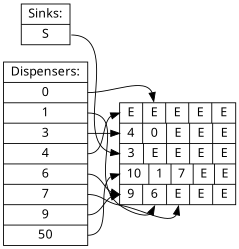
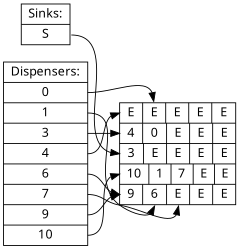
node "Dispensers:": text "50" -> "10"
